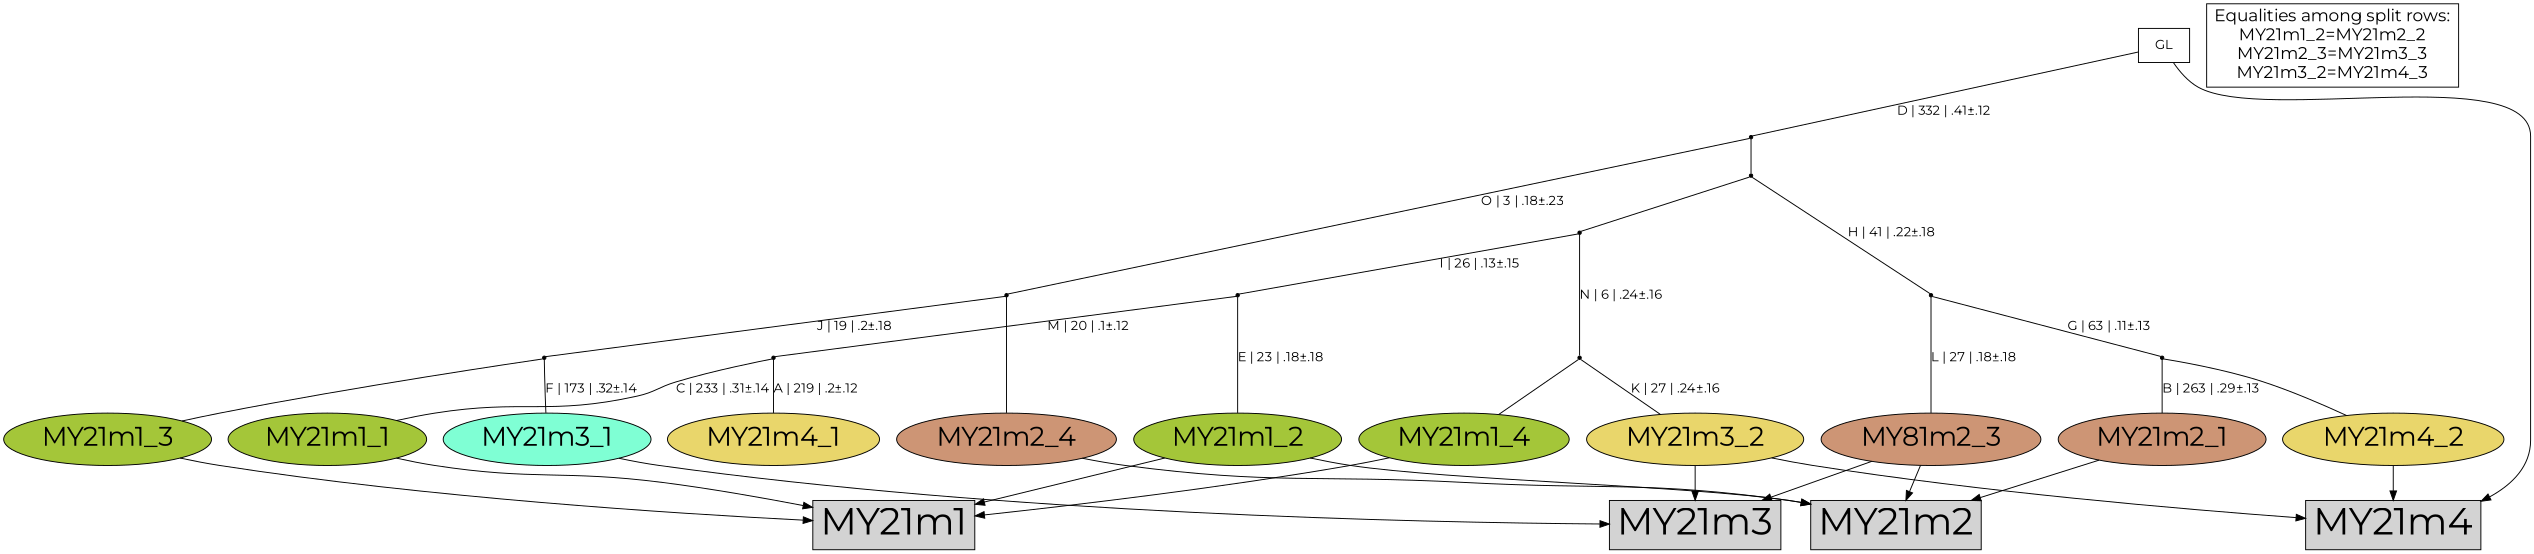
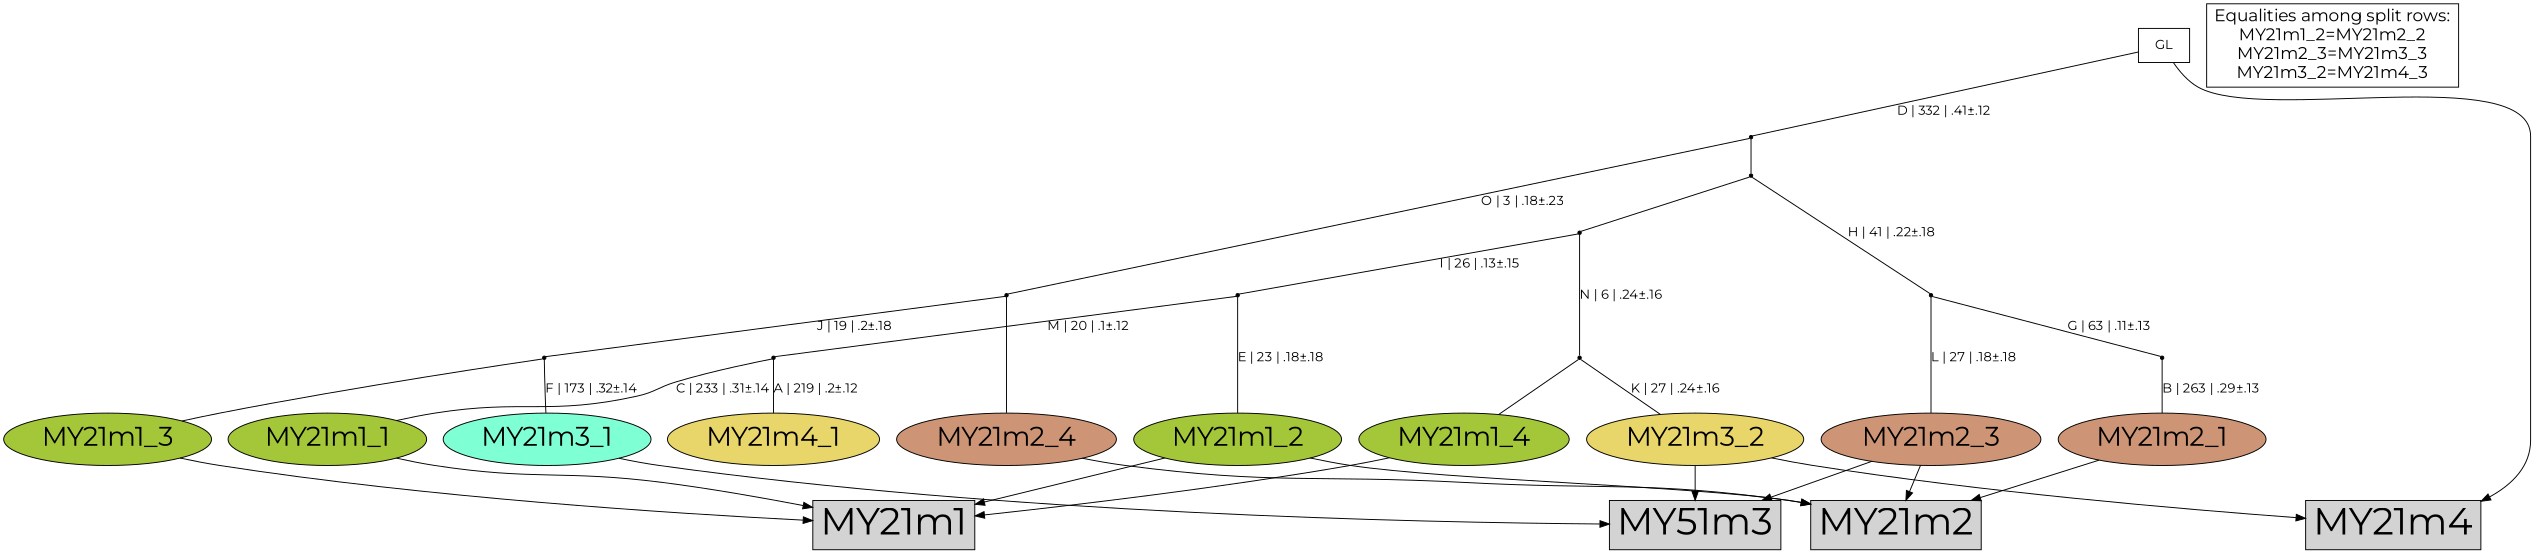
node "MY81m2_3": label "MY81m2_3" -> "MY21m2_3"
node "MY21m4_2": removed
node "MY21m3": label "MY21m3" -> "MY51m3"
